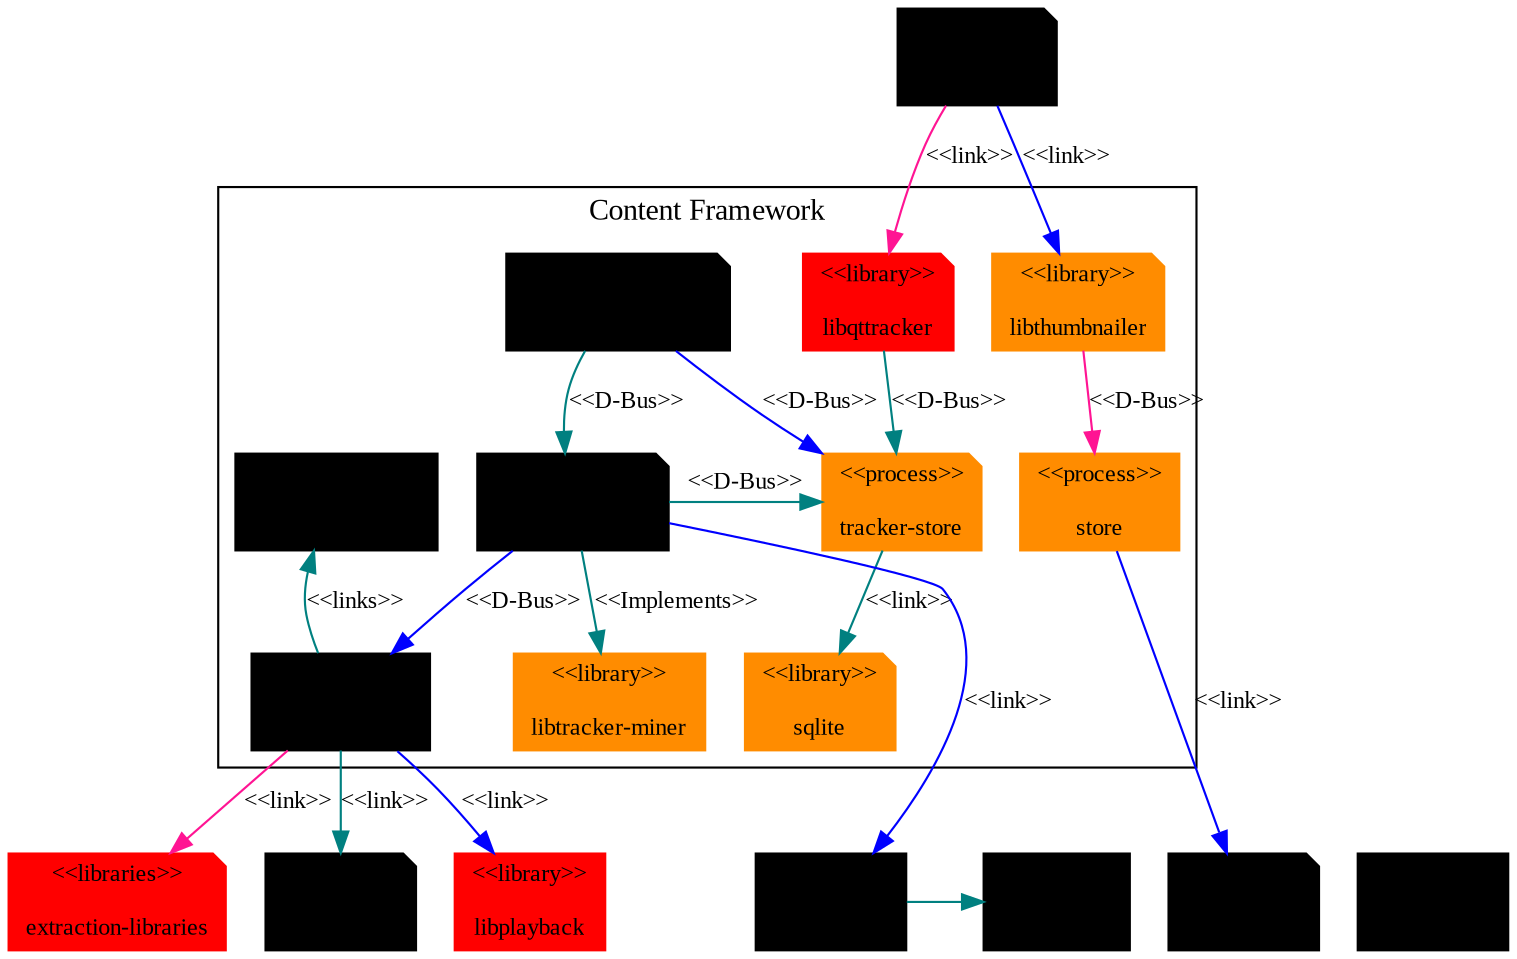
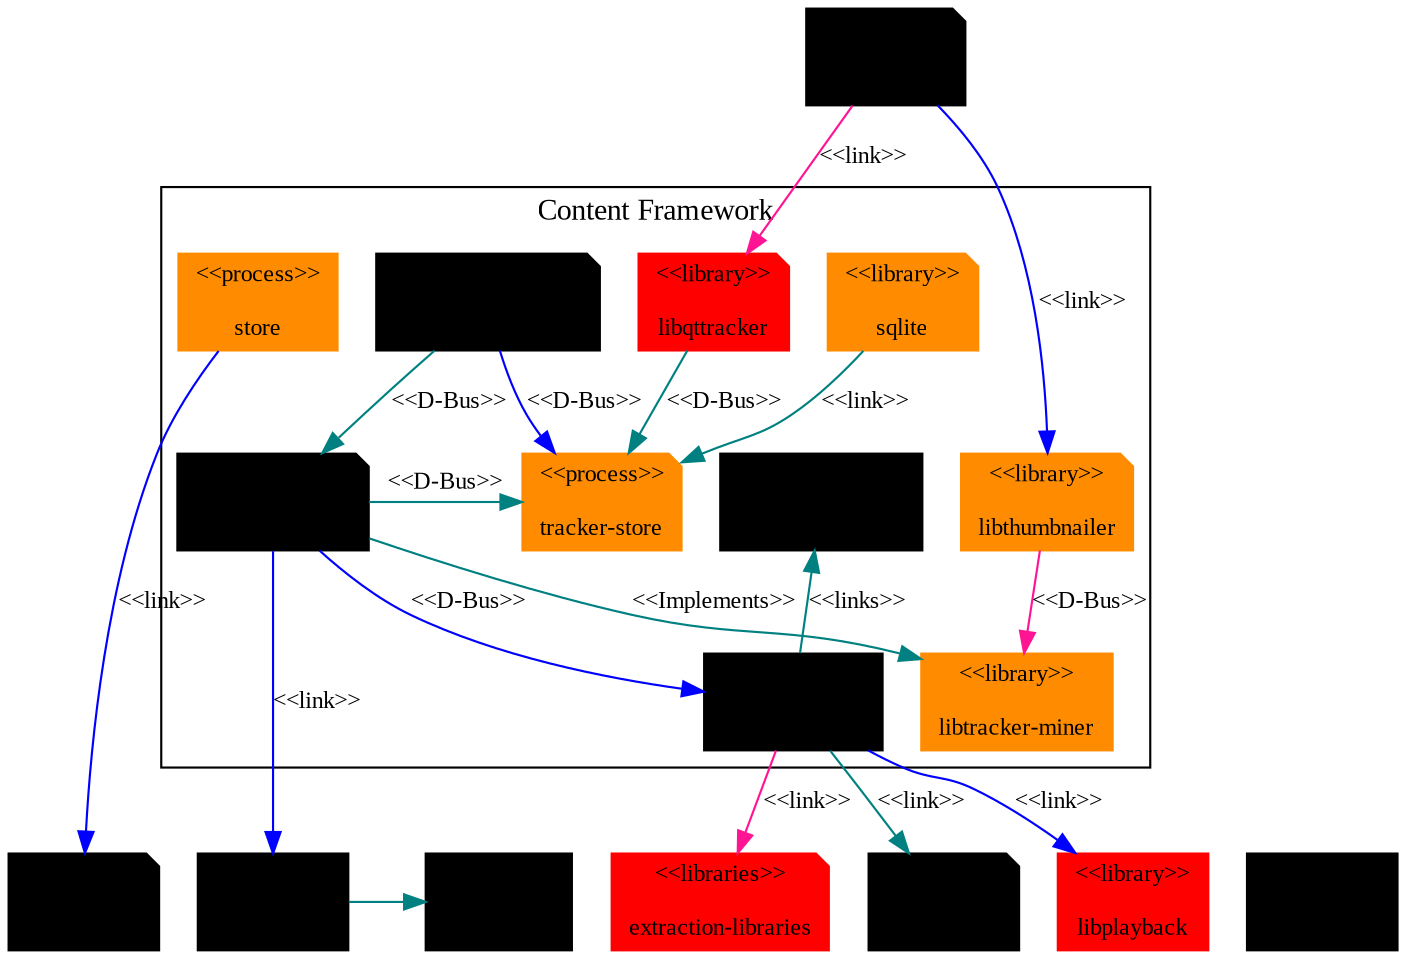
edge "<<library>> libthumbnailer" -> "<<process>> store": now "<<library>> libthumbnailer" -> "<<library>> libtracker-miner"
edge "<<process>> tracker-store" -> "<<library>> sqlite": reversed
